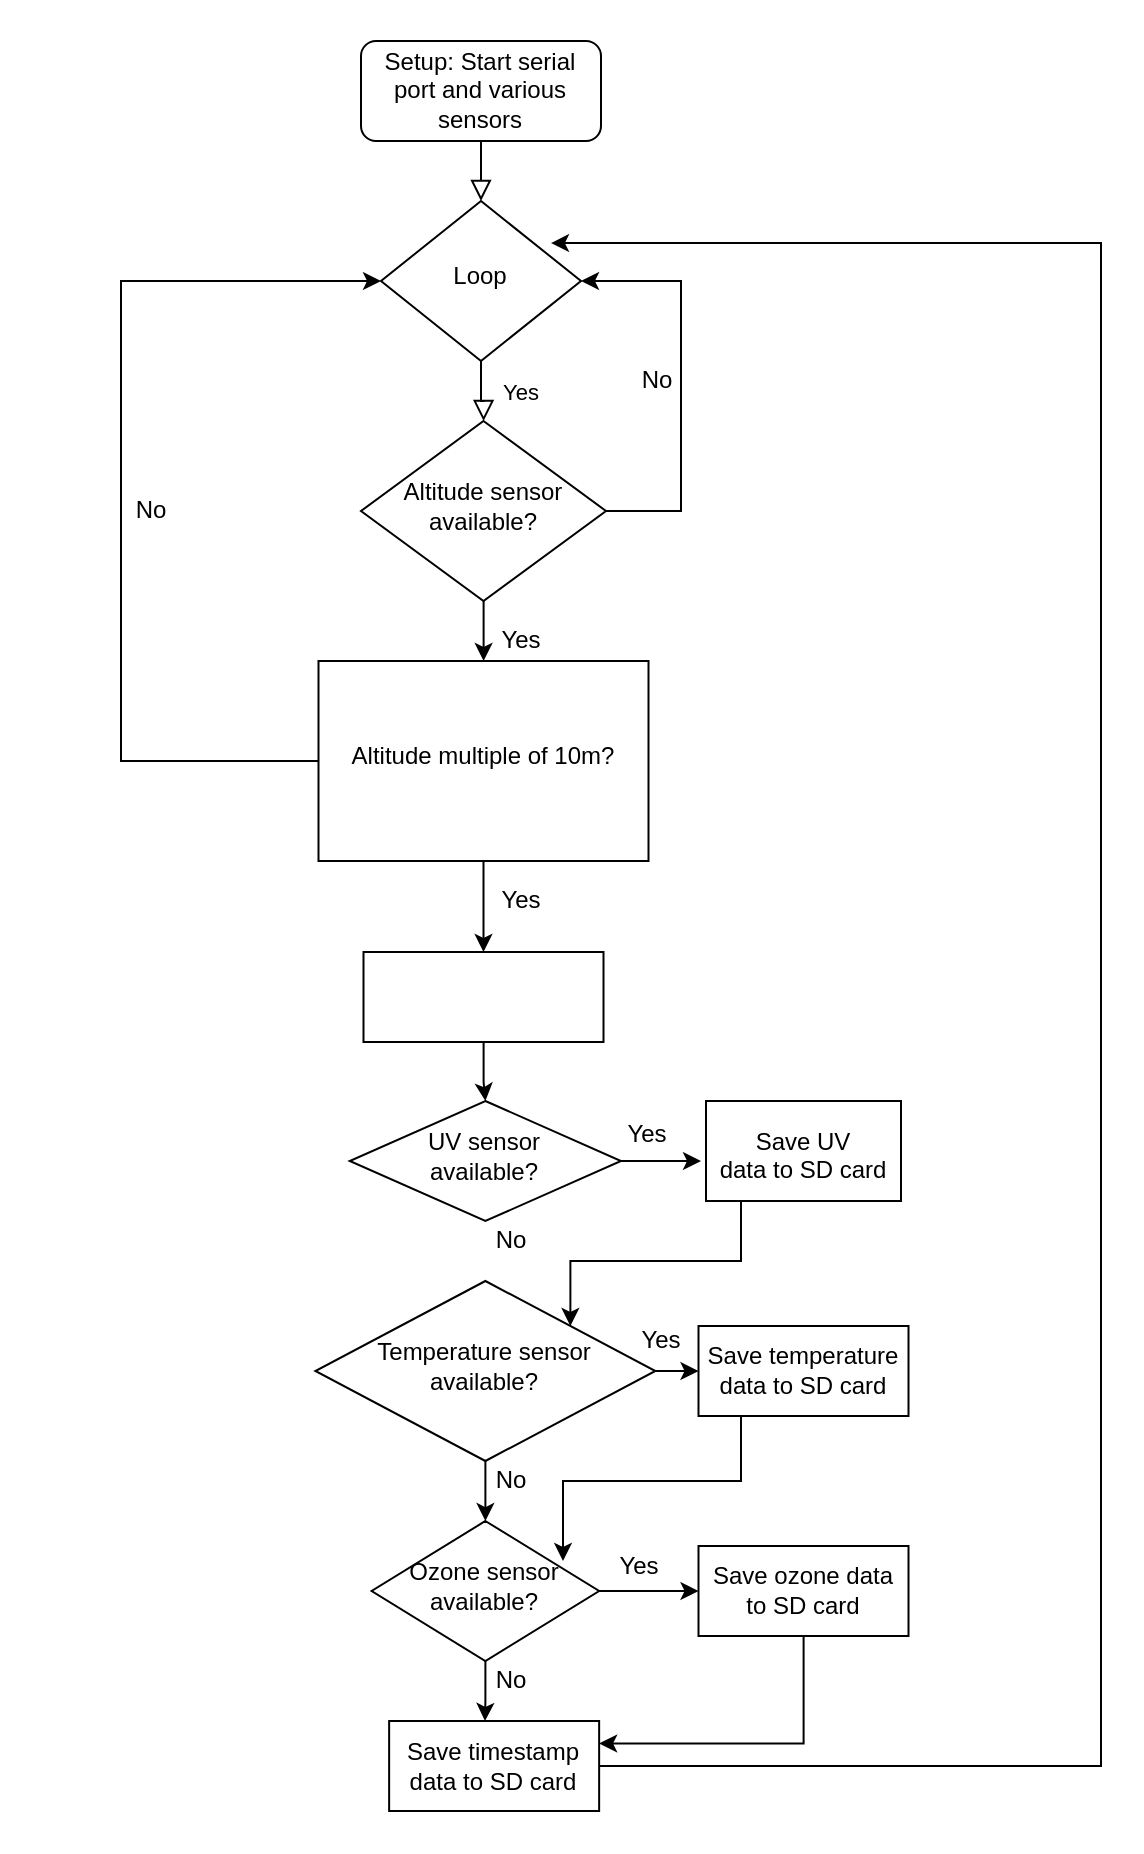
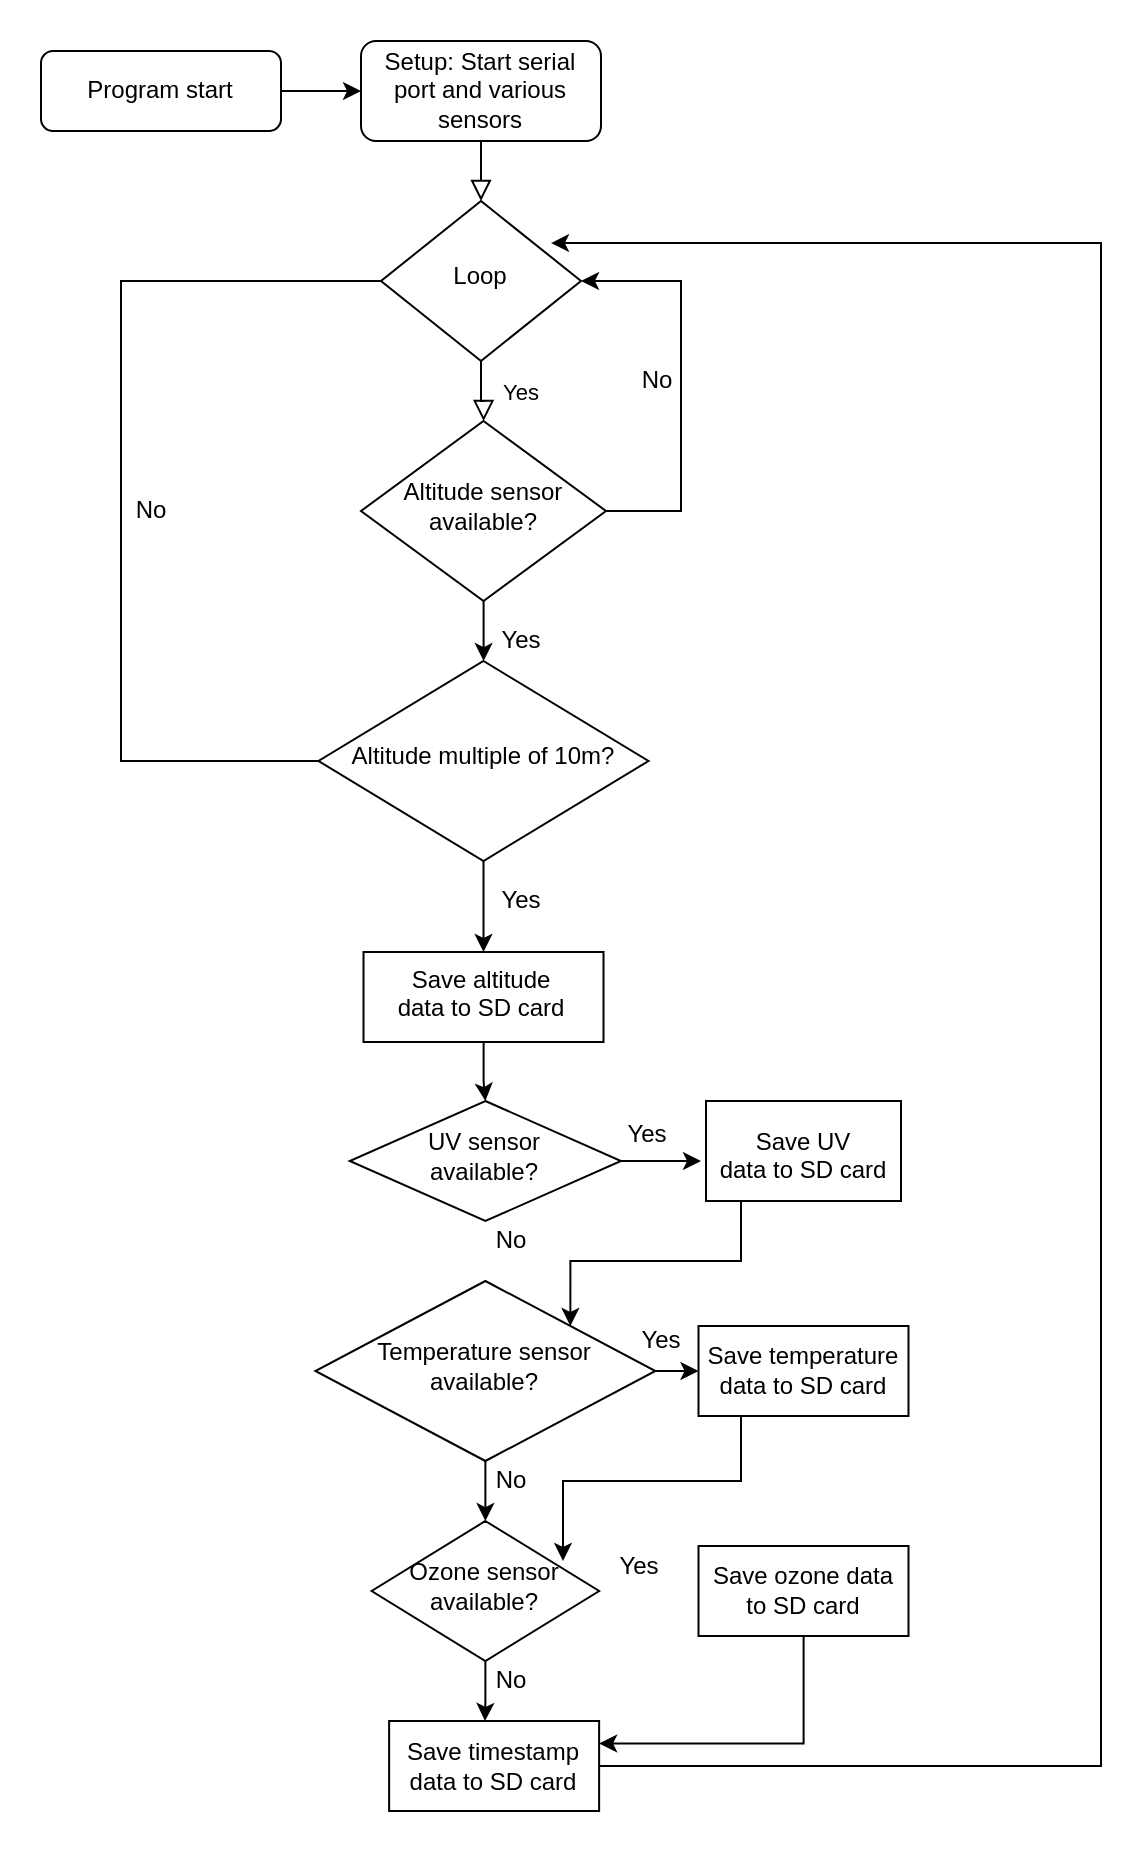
node "Program start": added
edge "Program start" -> "Setup: Start serial port and various sensors": added
edge "Altitude multiple of 10m?" -> "Loop": arrowhead classic -> none
node "Altitude multiple of 10m?": shape rectangle -> diamond
node "Save altitude data to SD card": added
edge "Ozone sensor available?" -> "Save ozone data to SD card": removed
